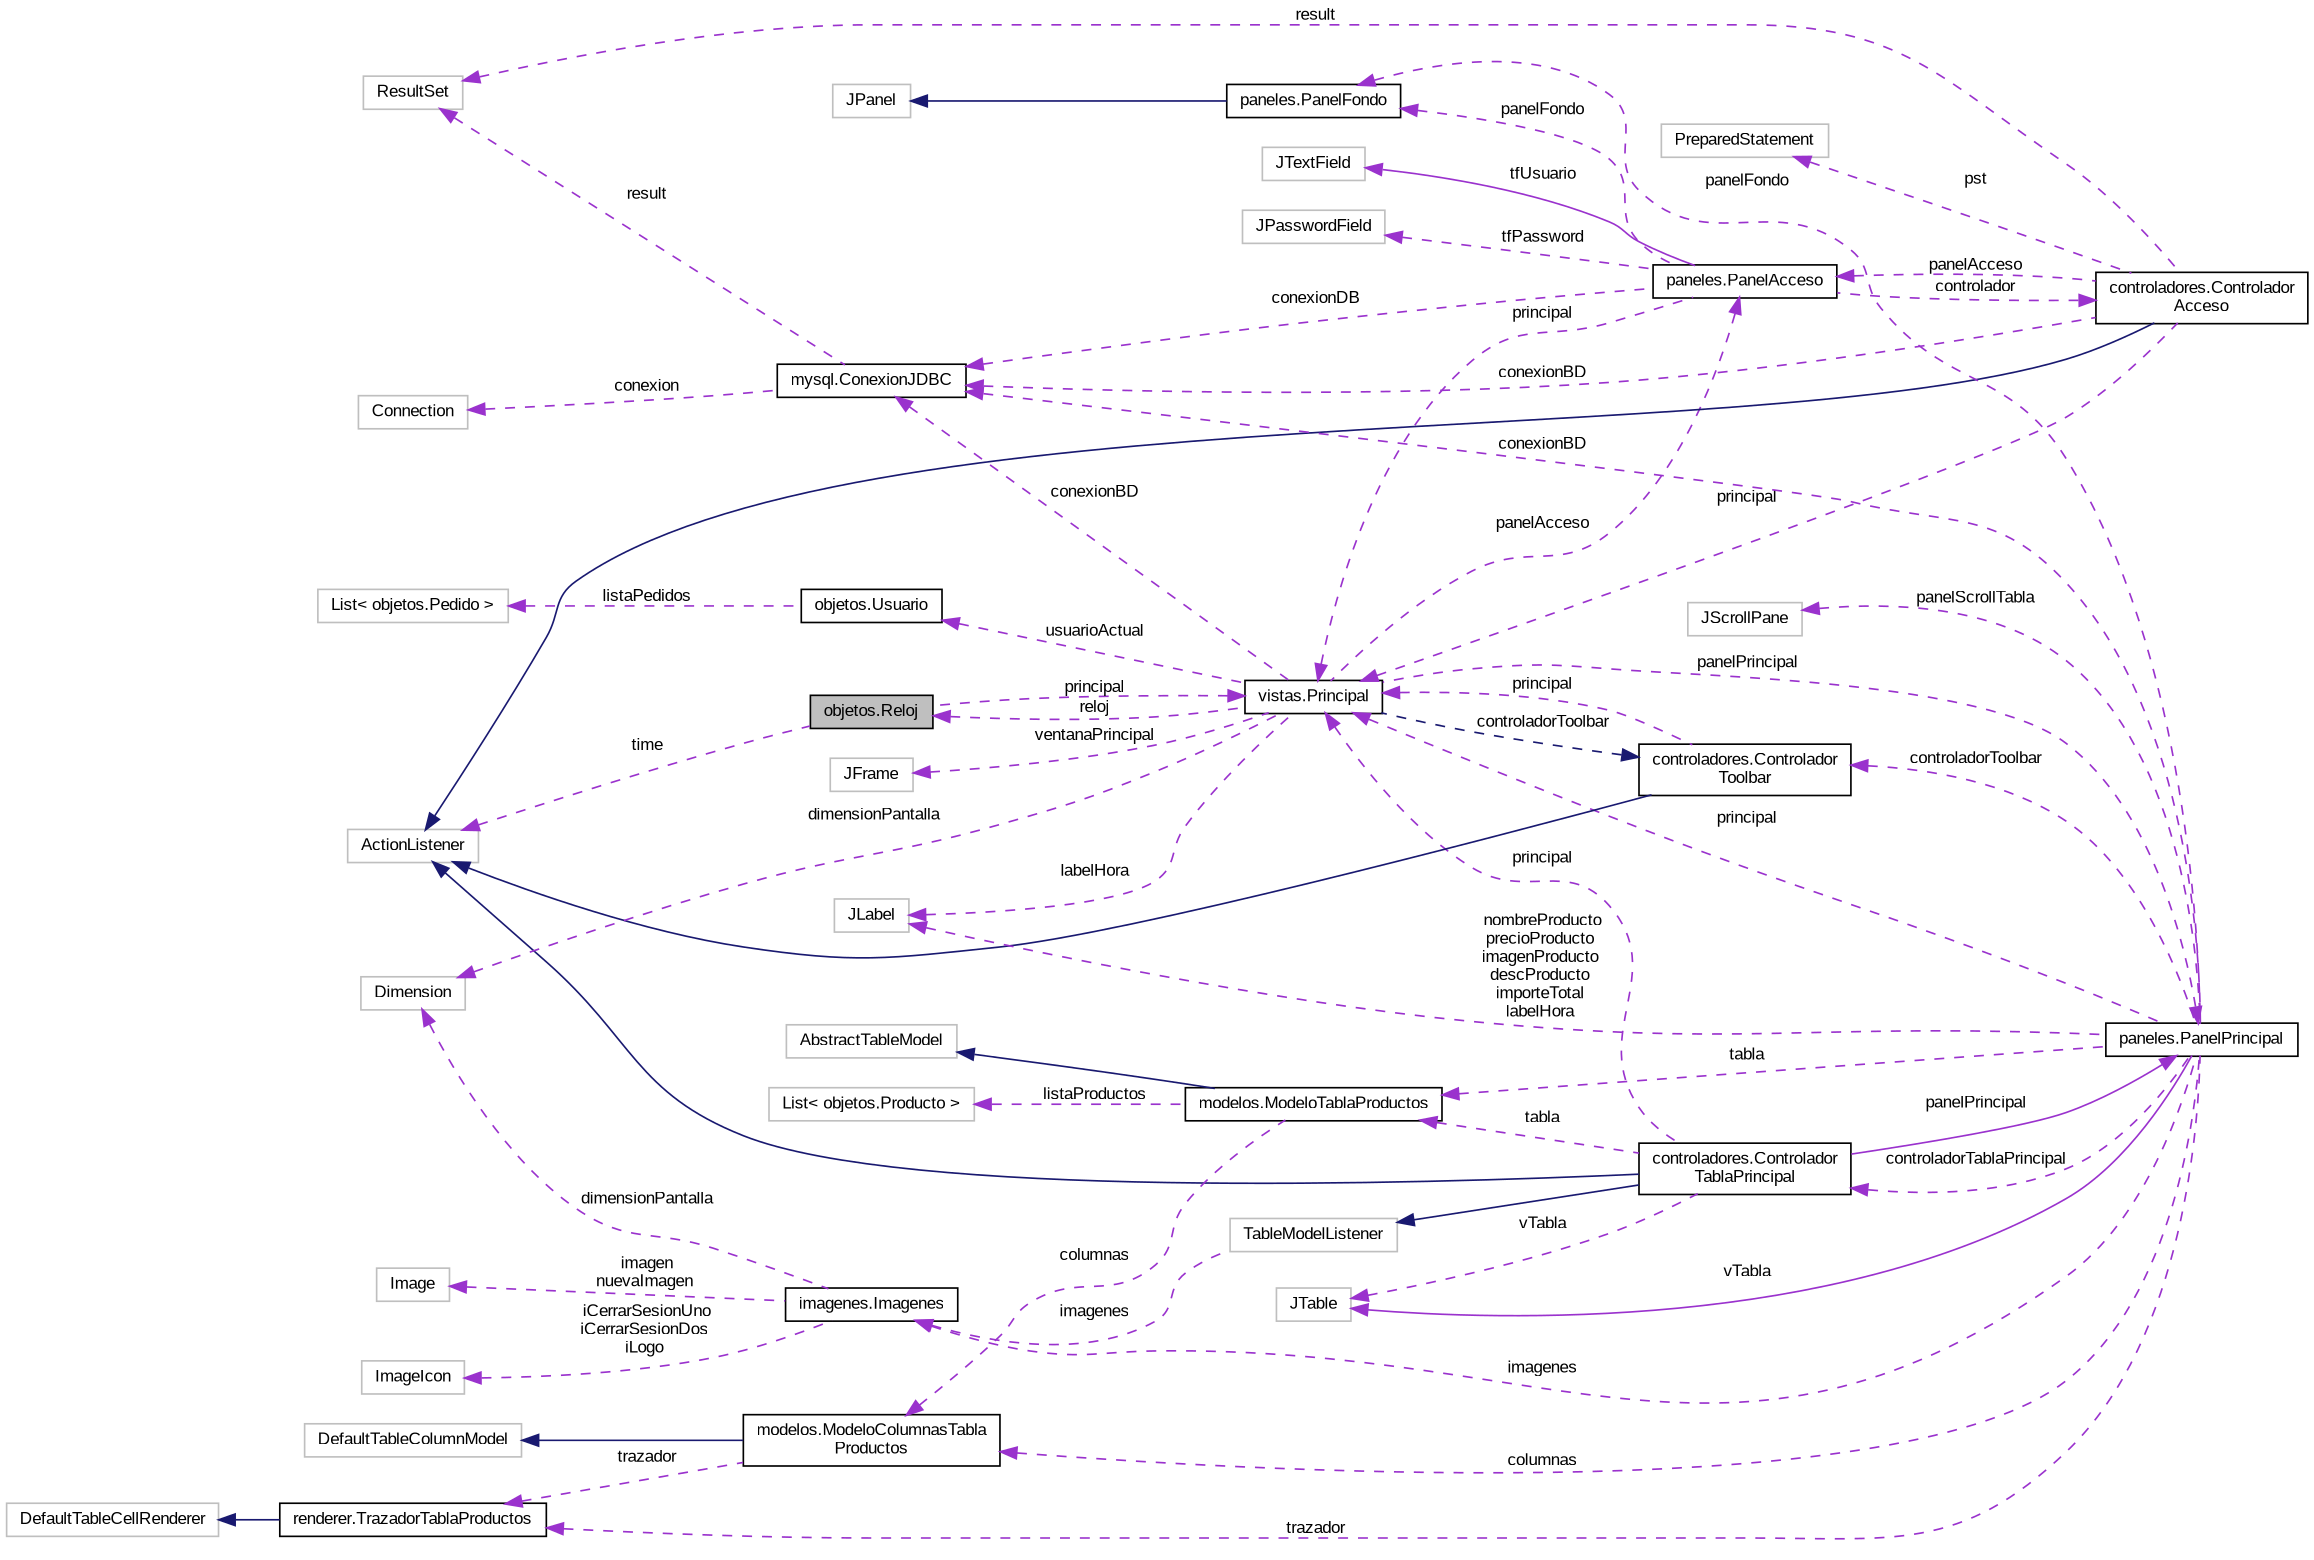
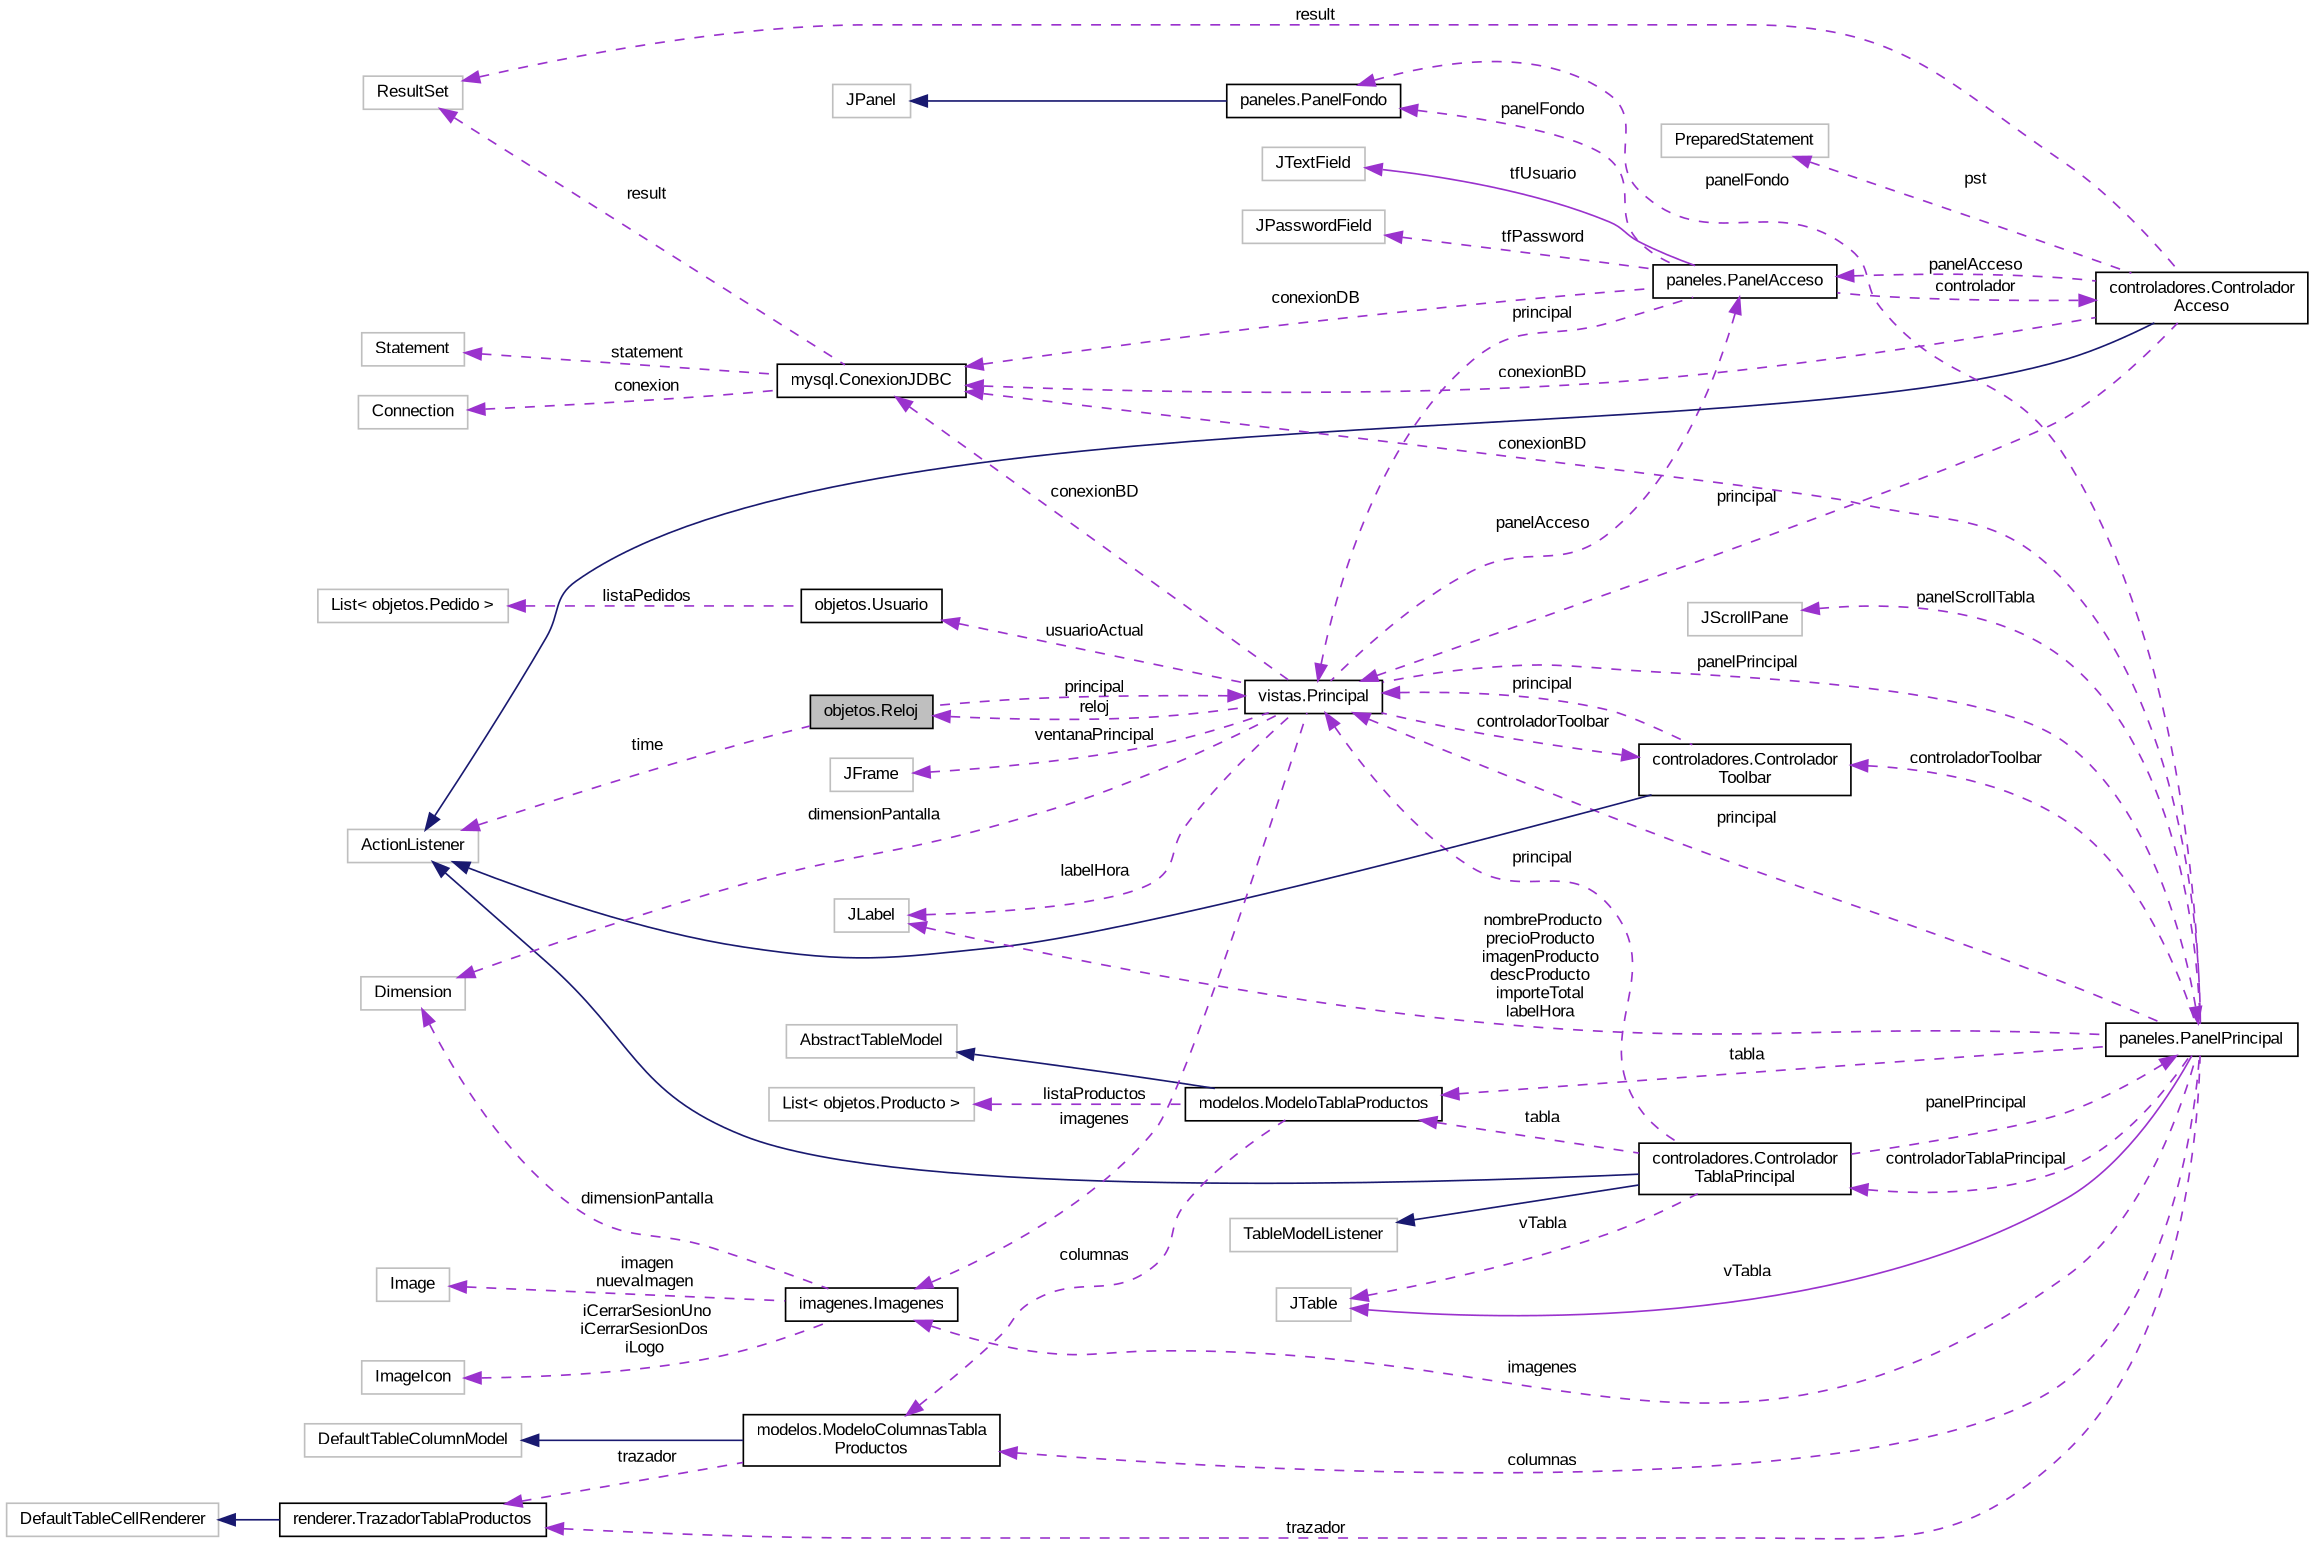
node "Statement": added
edge "vistas.Principal" -> "controladores.Controlador Toolbar": color midnightblue -> darkorchid3
edge "controladores.Controlador TablaPrincipal" -> "paneles.PanelPrincipal": style solid -> dashed
edge "TableModelListener" -> "imagenes.Imagenes": now "vistas.Principal" -> "imagenes.Imagenes"
